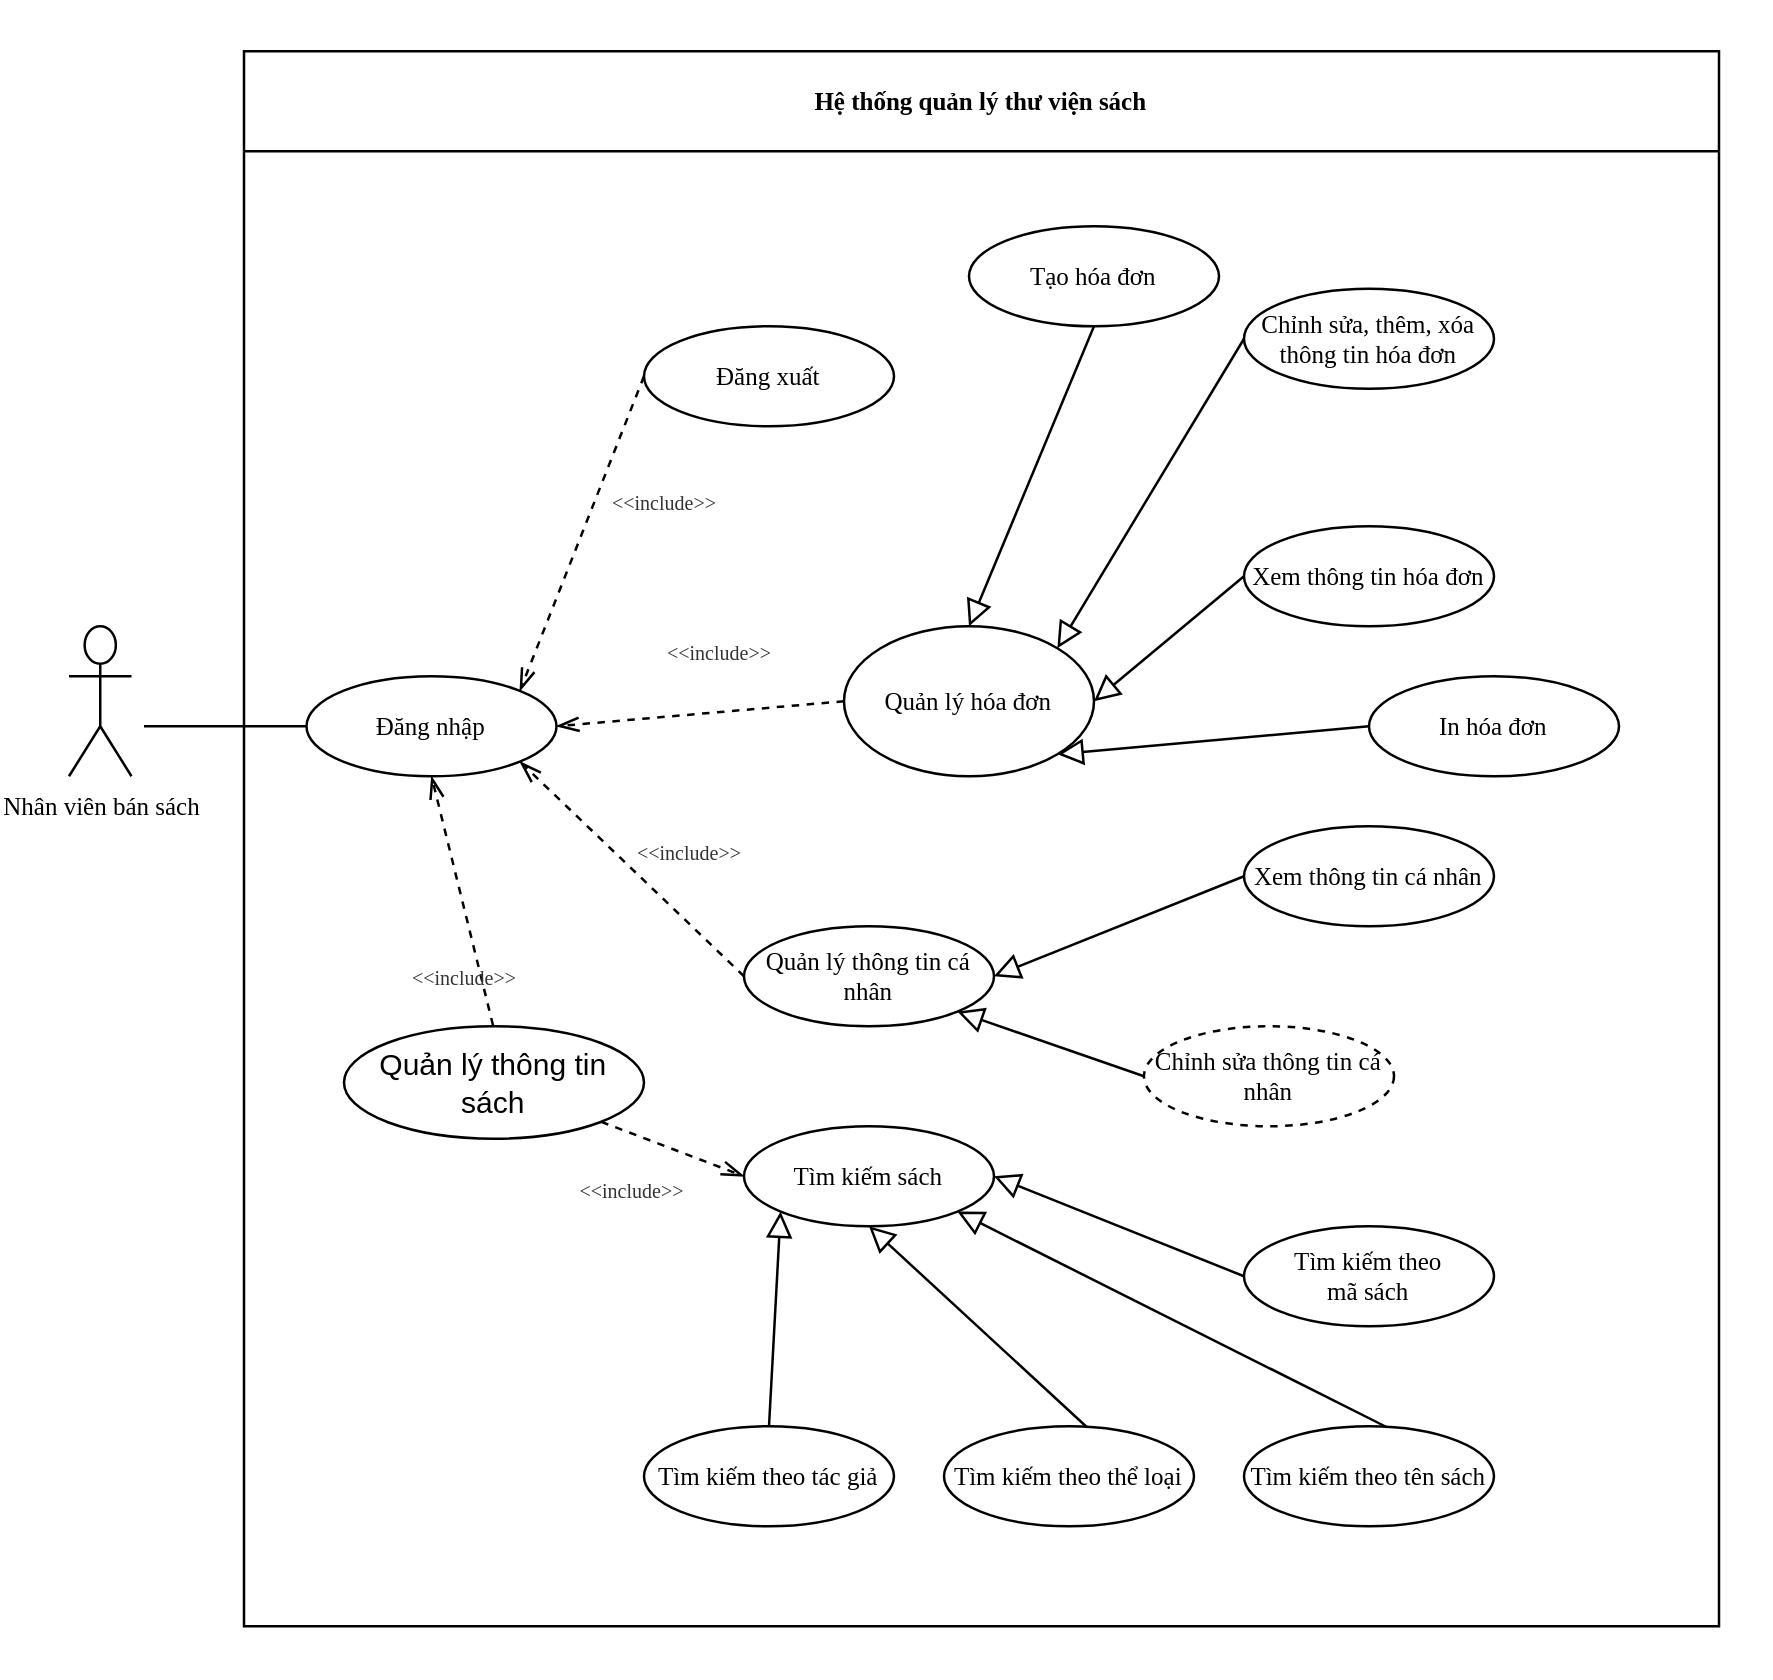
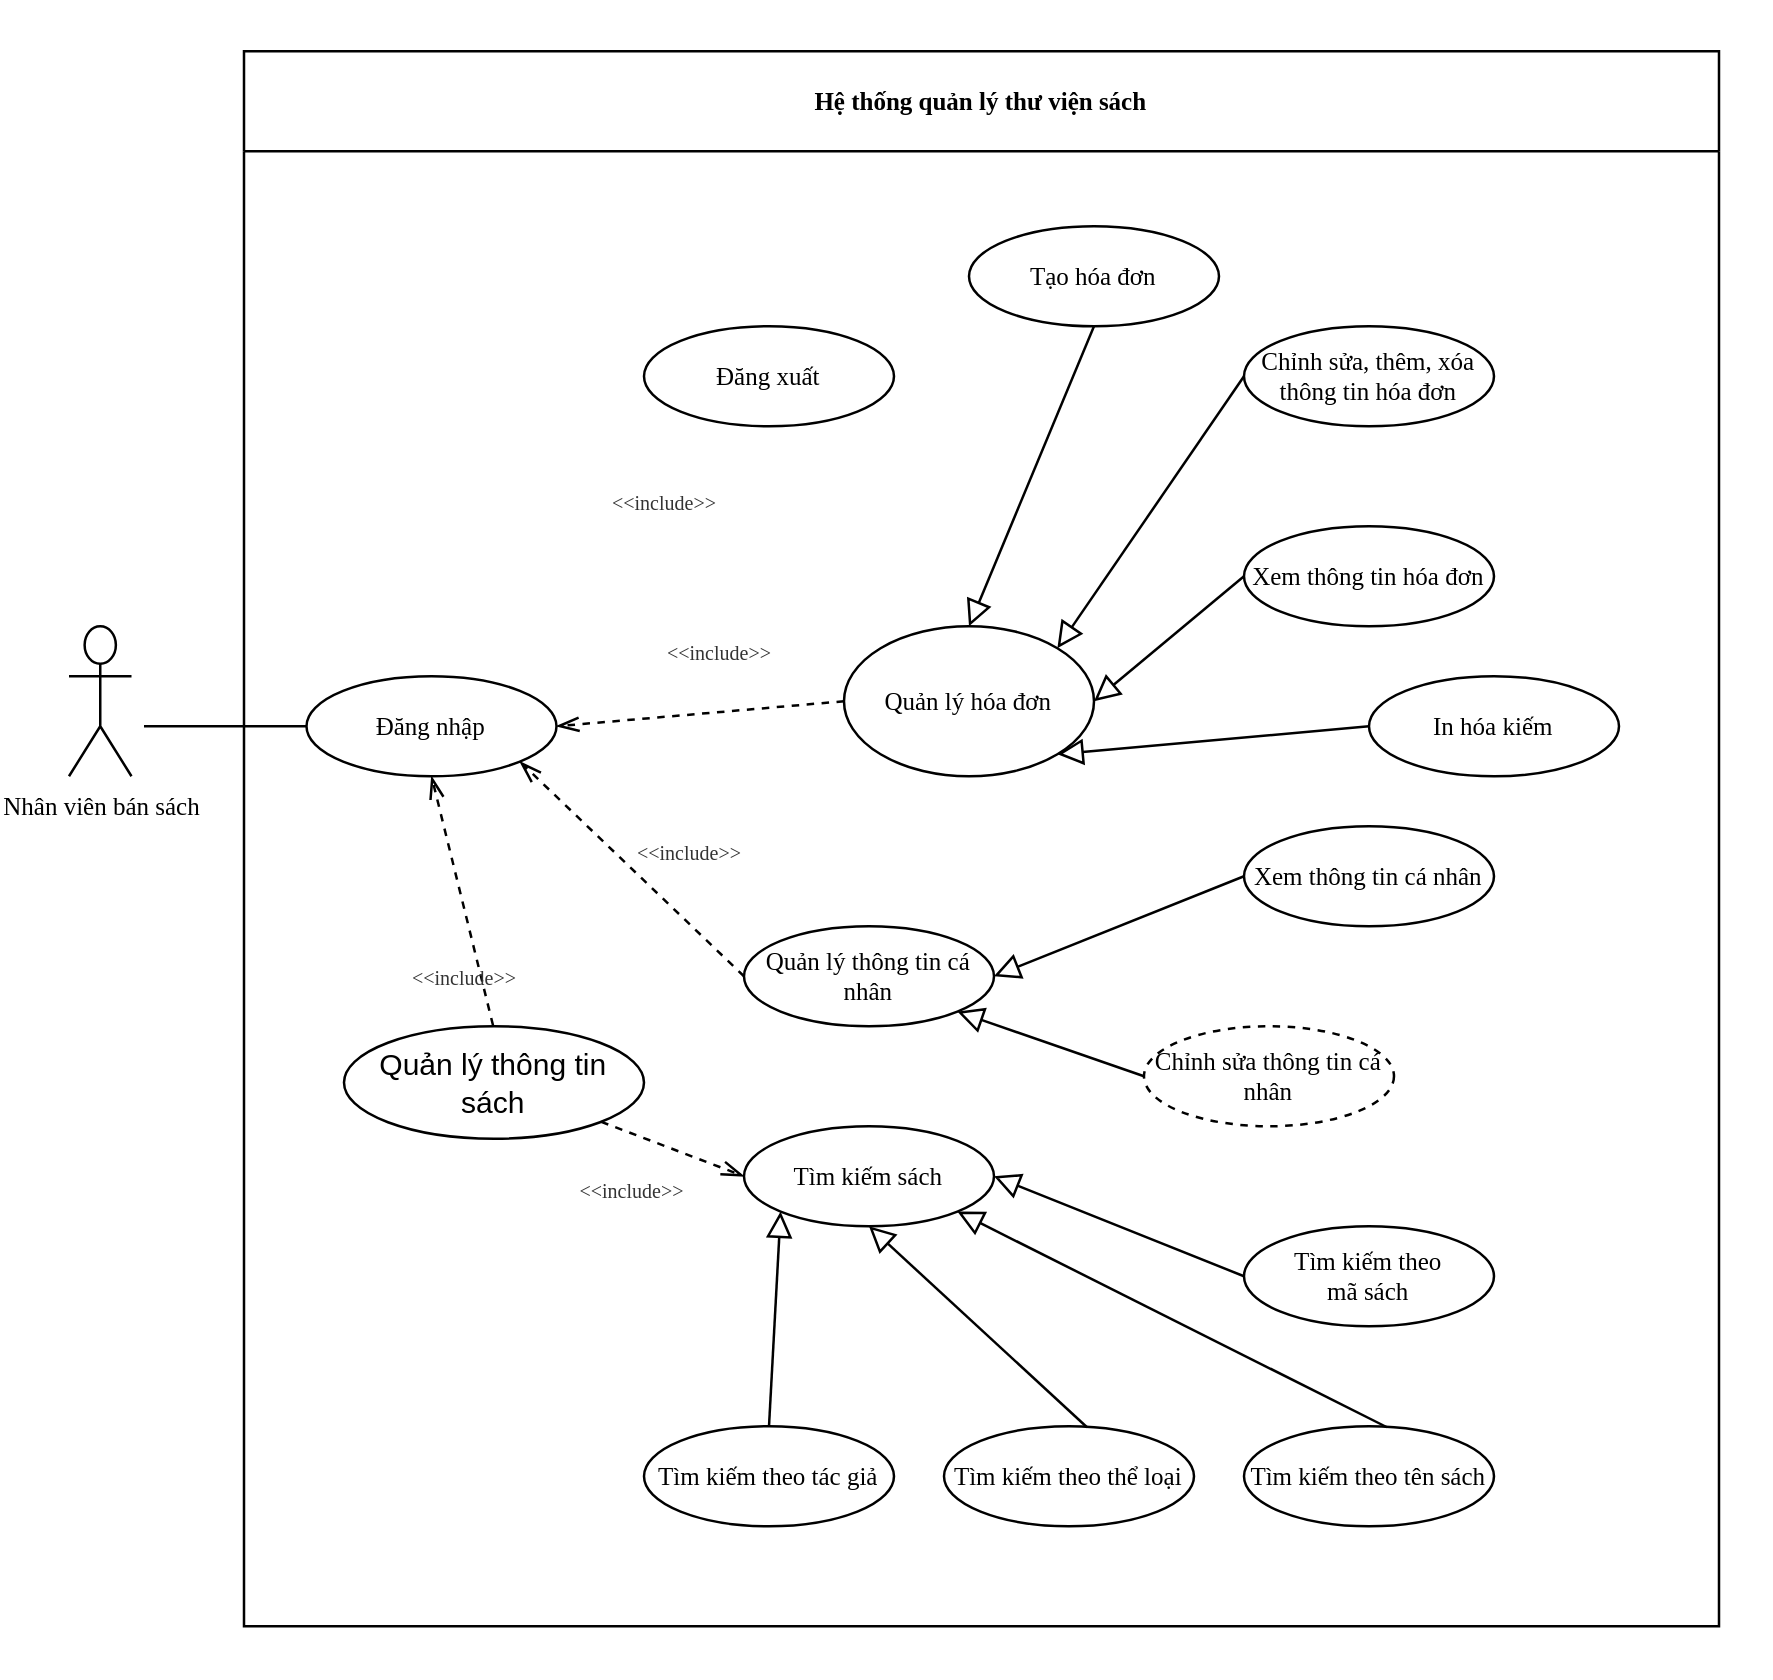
node "Chỉnh sửa, thêm, xóa thông tin hóa đơn": moved (1369, 339) -> (1369, 376)
edge "Đăng xuất" -> "Đăng nhập": removed
node "In hóa đơn": label "In hóa đơn" -> "In hóa kiếm"
